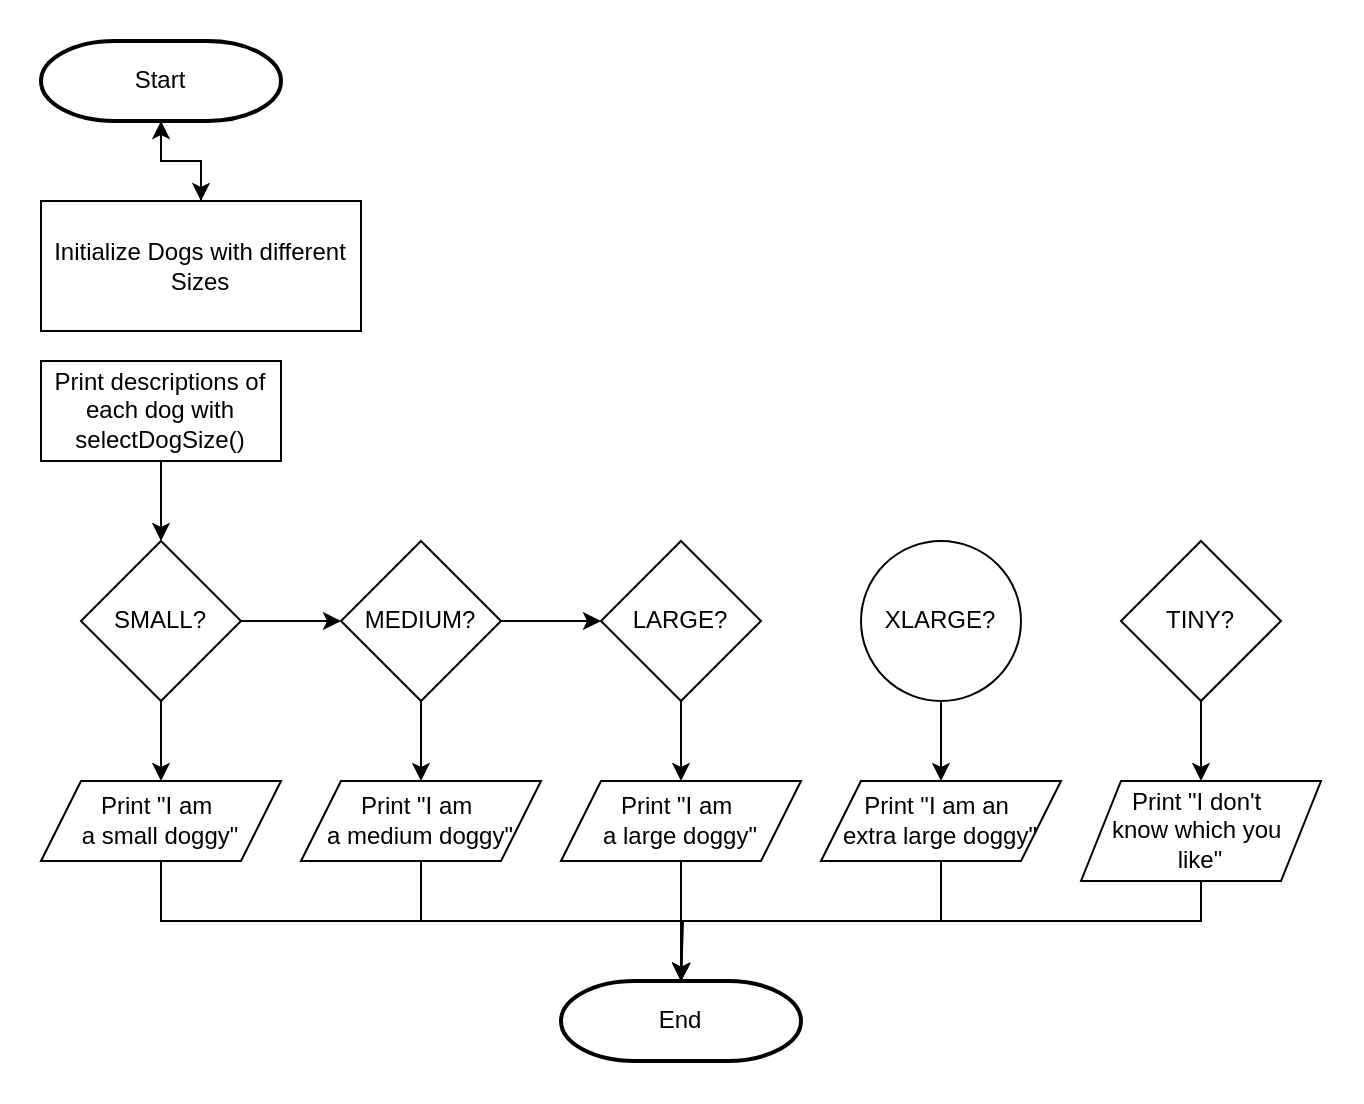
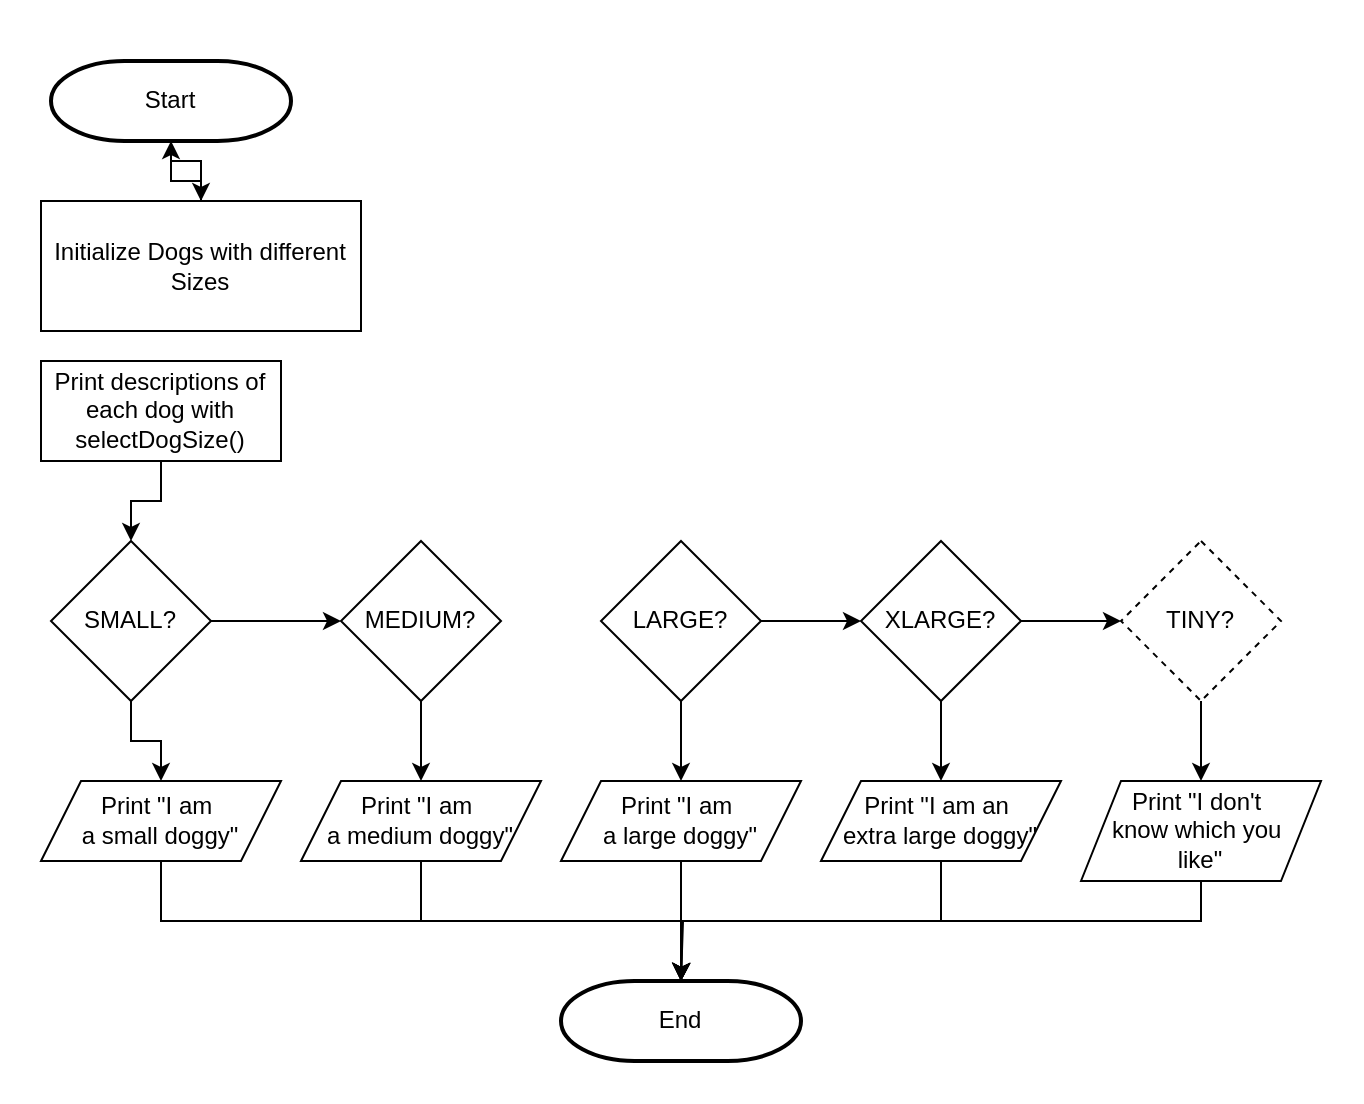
node "Start": moved (161, 81) -> (171, 101)
node "SMALL?": moved (161, 621) -> (131, 621)
edge "MEDIUM?" -> "LARGE?": removed
edge "LARGE?" -> "XLARGE?": added
node "XLARGE?": shape ellipse -> diamond
edge "XLARGE?" -> "TINY?": added
node "TINY?": style solid -> dashed
